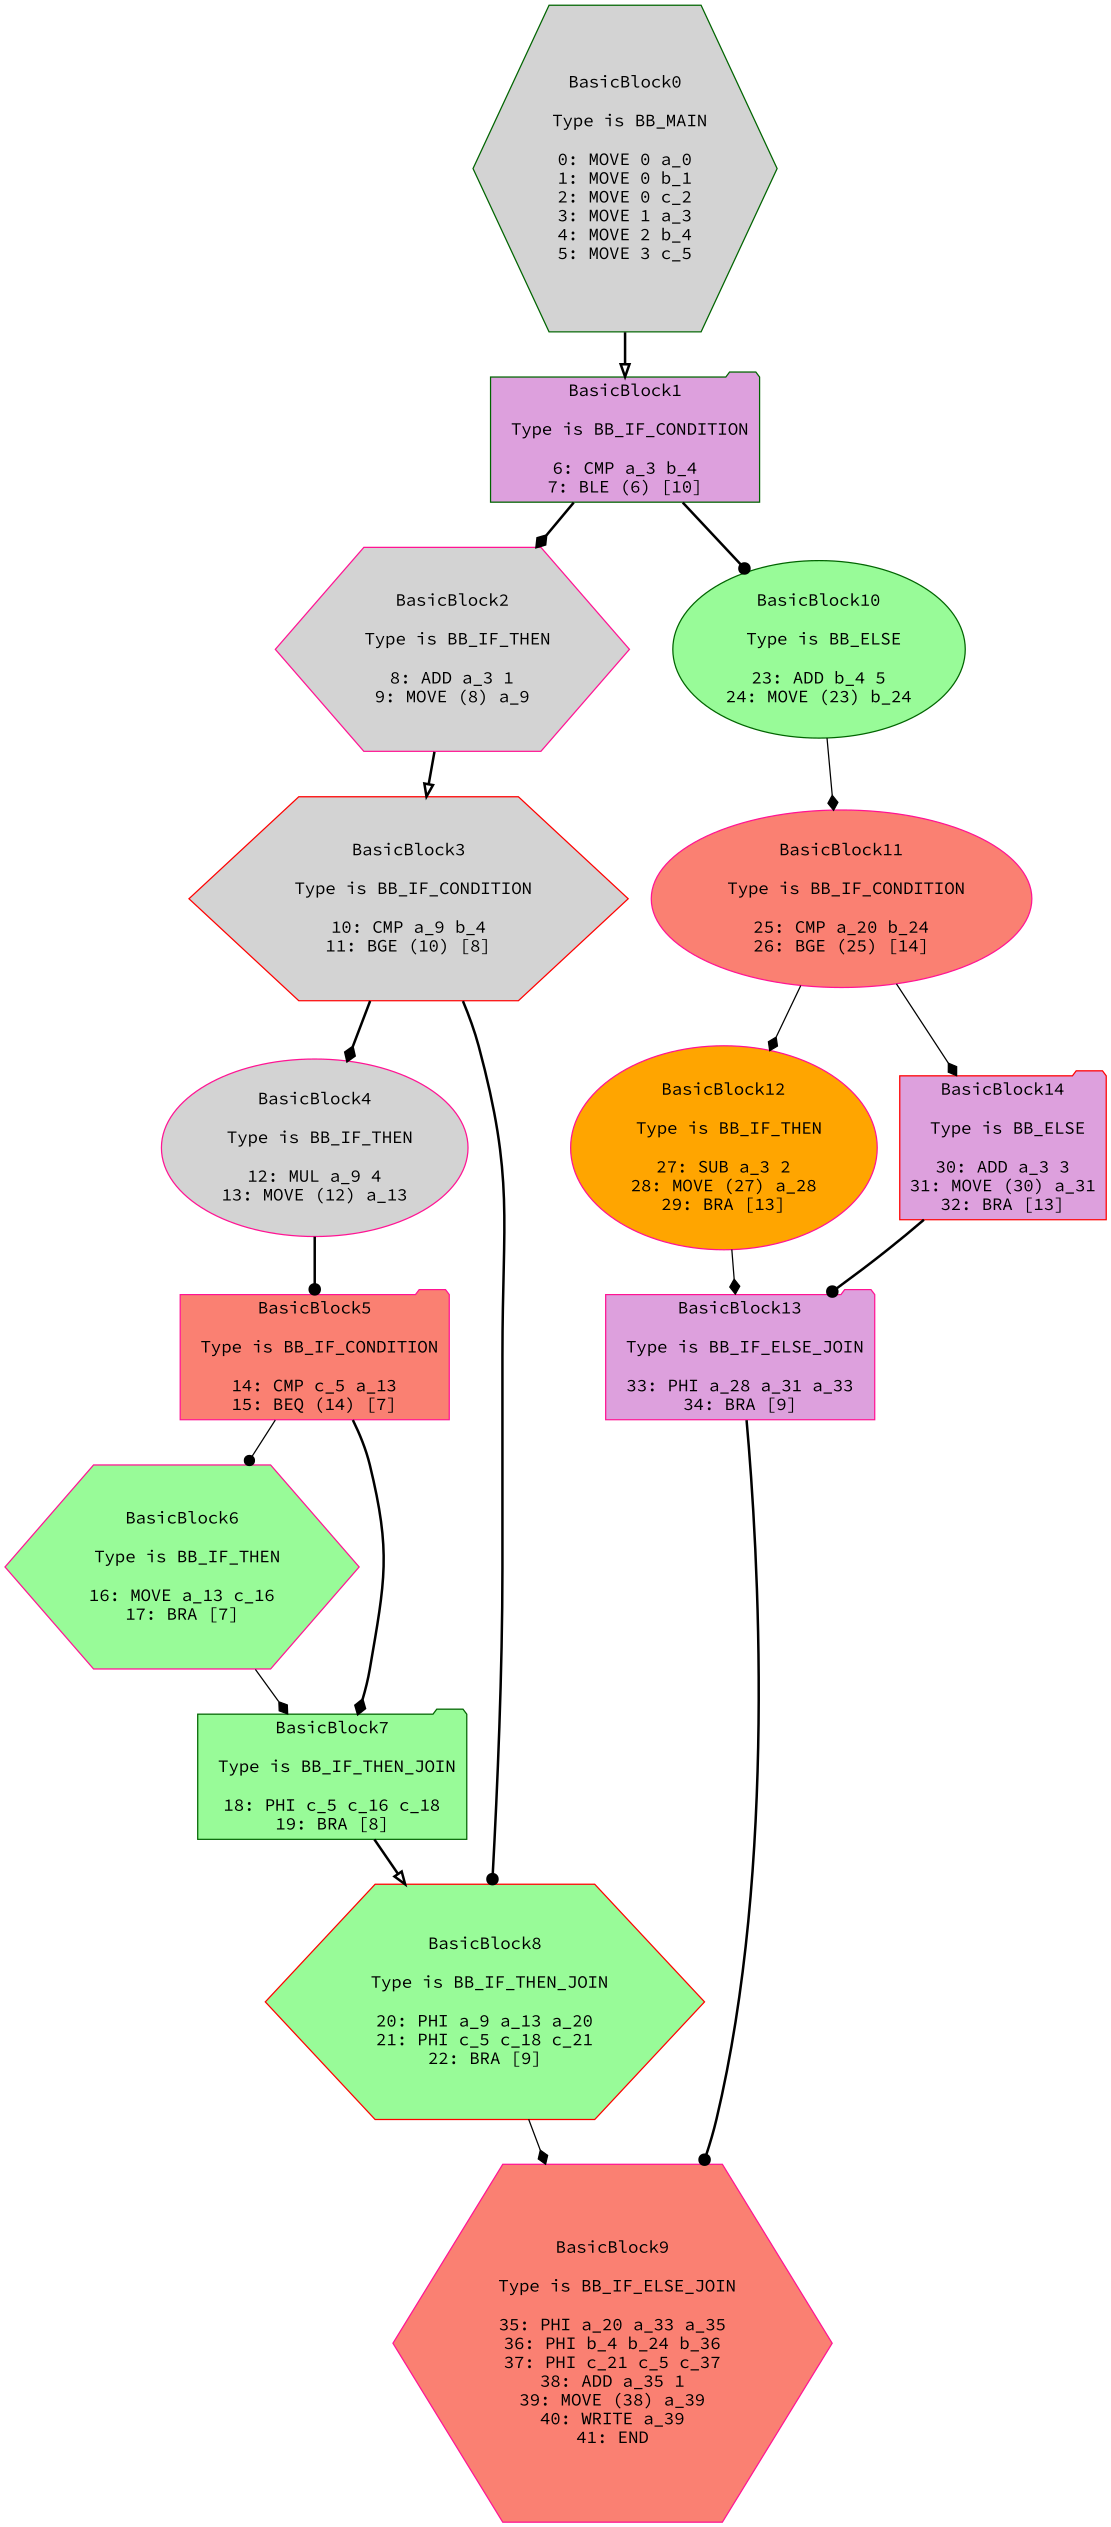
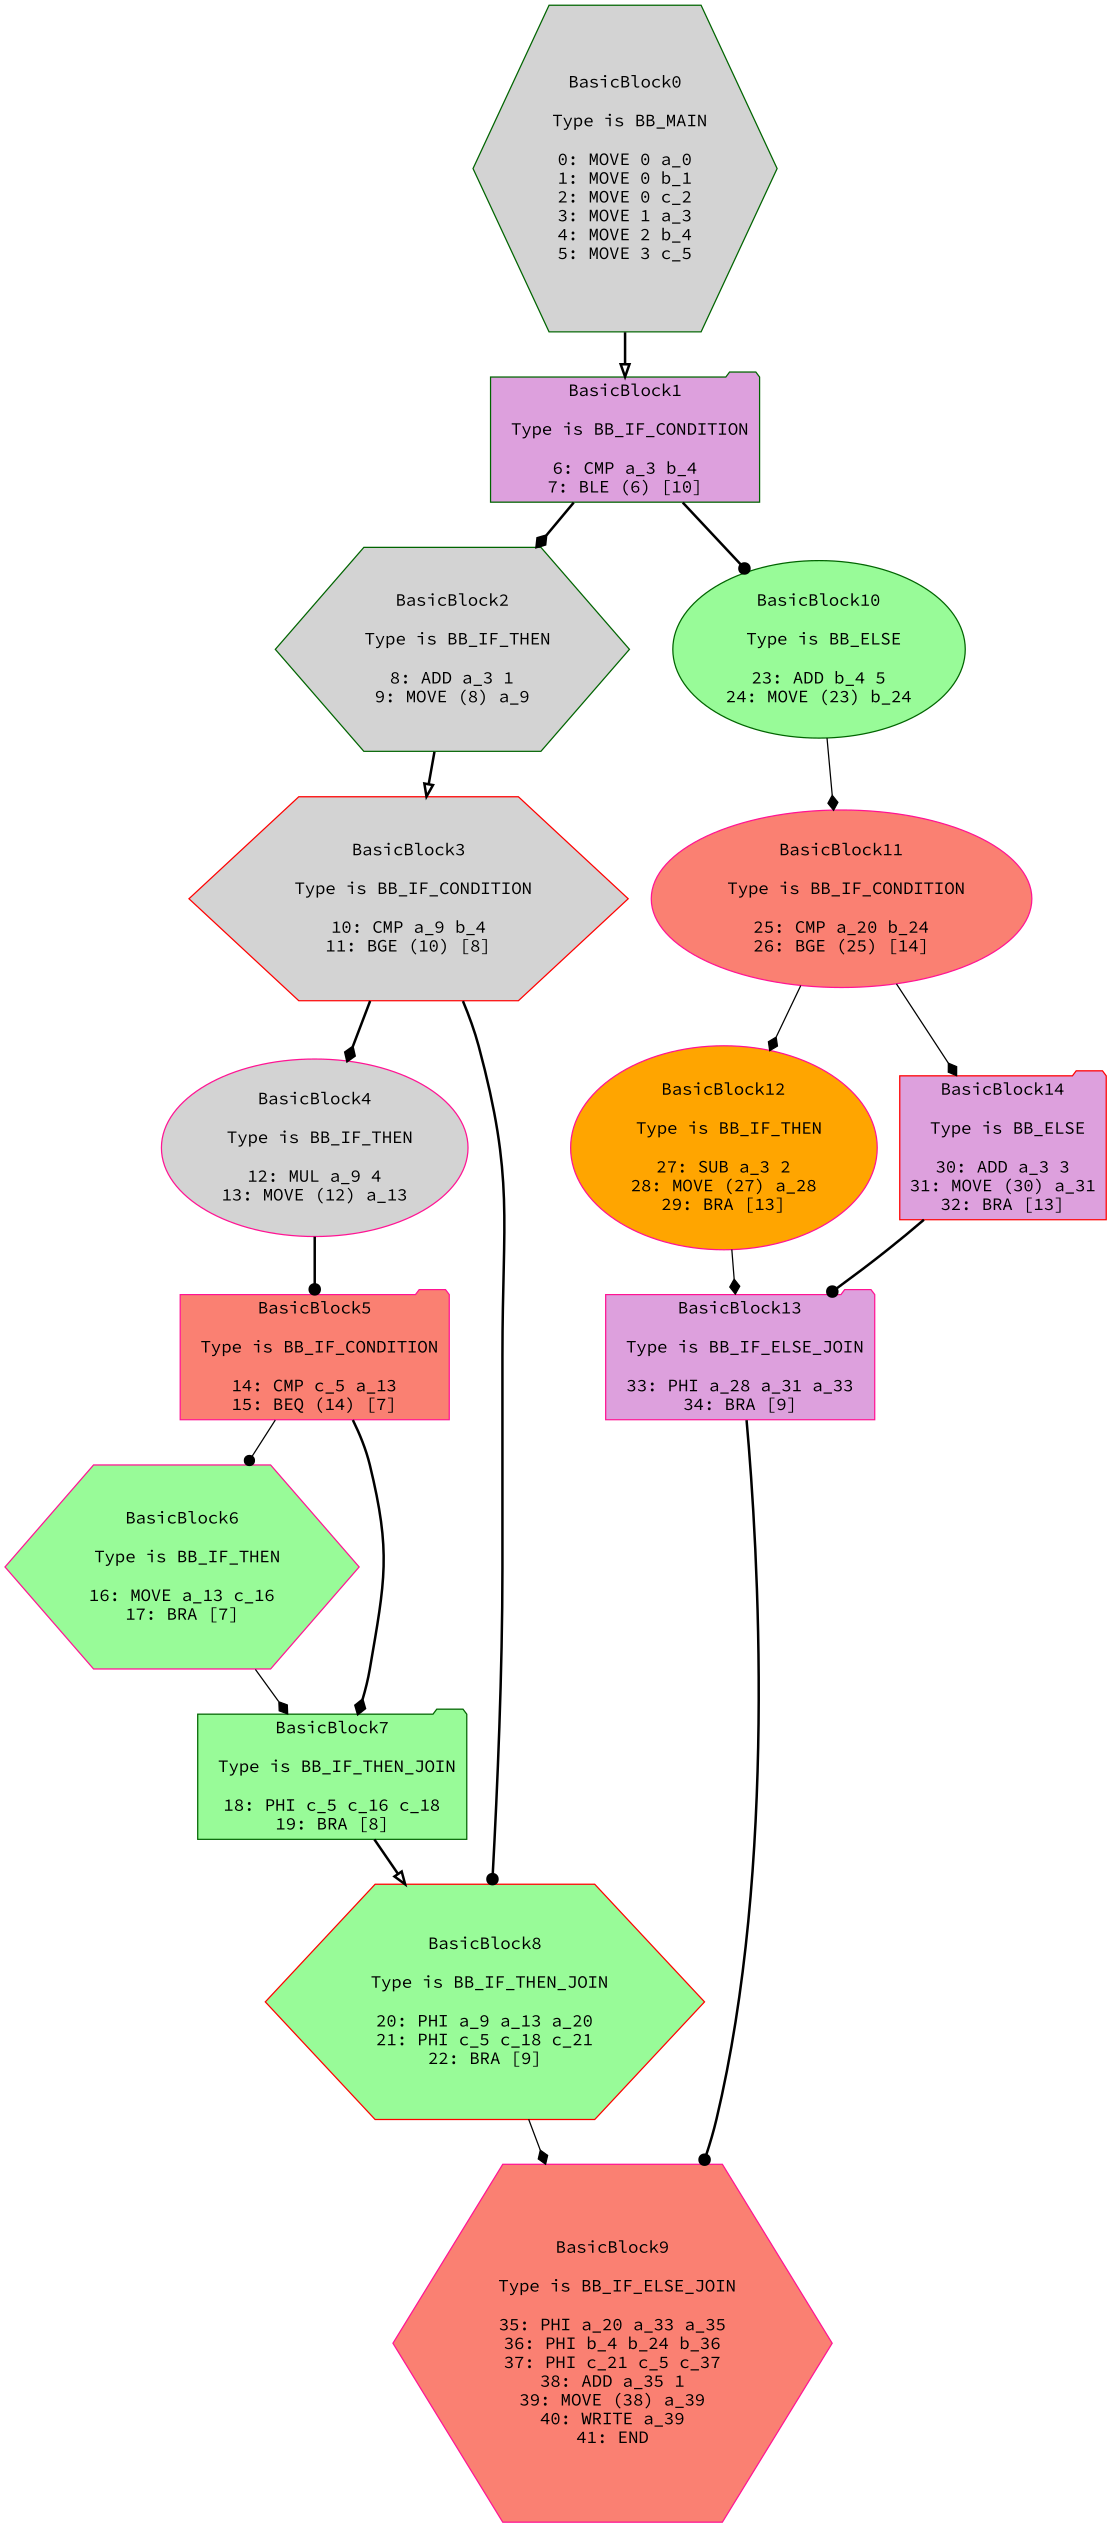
node "BasicBlock2 Type is BB_IF_THEN 8: ADD a_3 1 9: MOVE (8) a_9": color deeppink -> darkgreen
